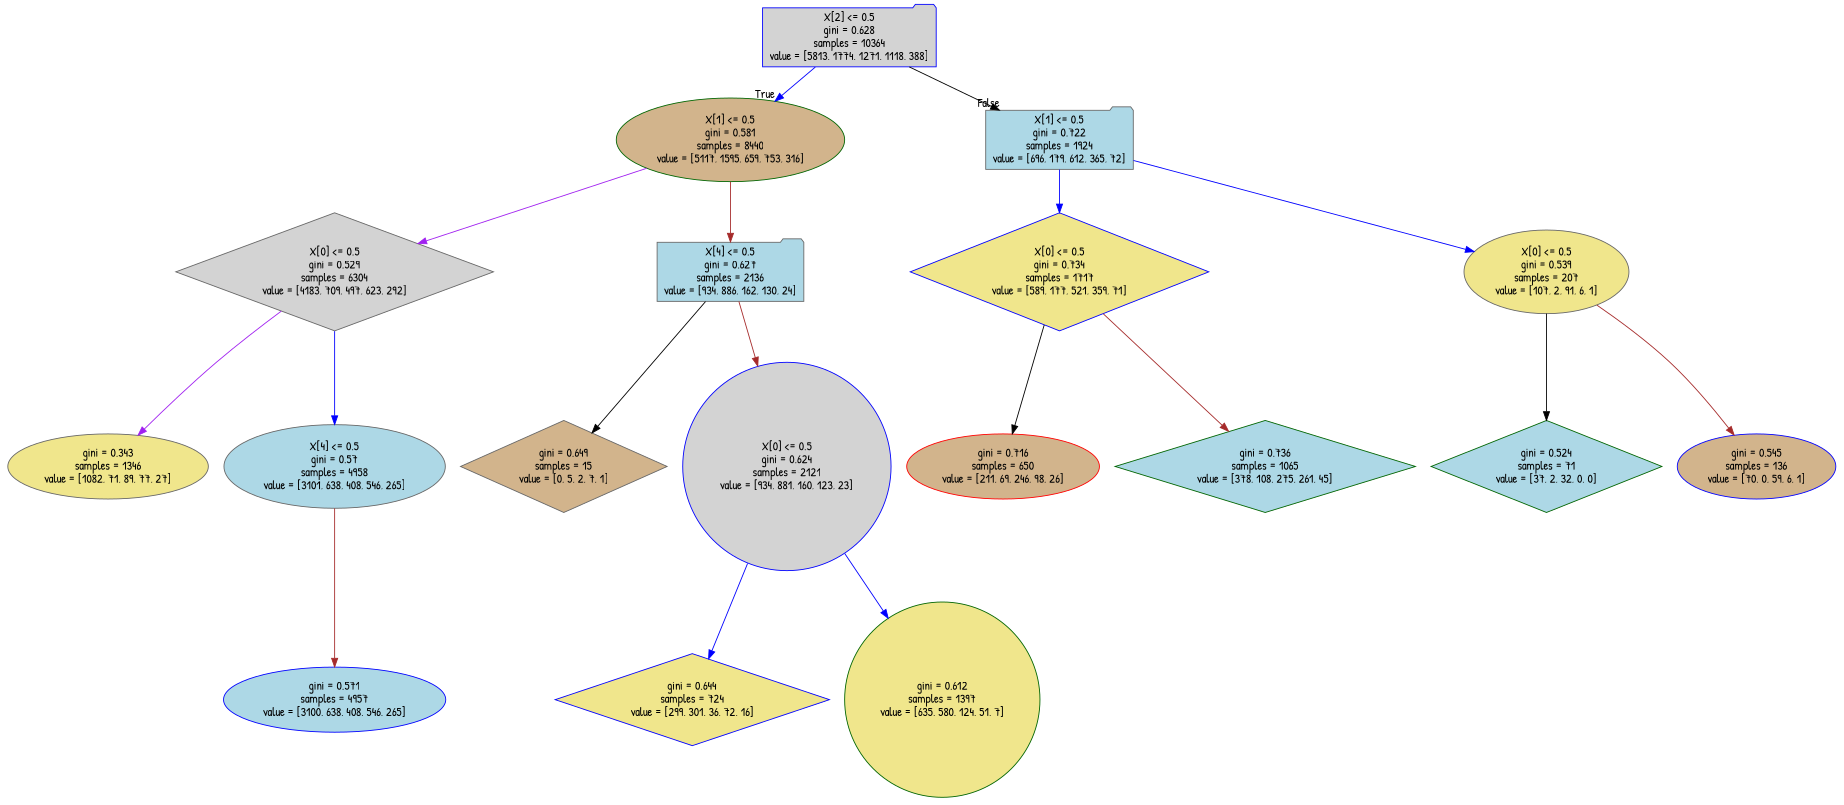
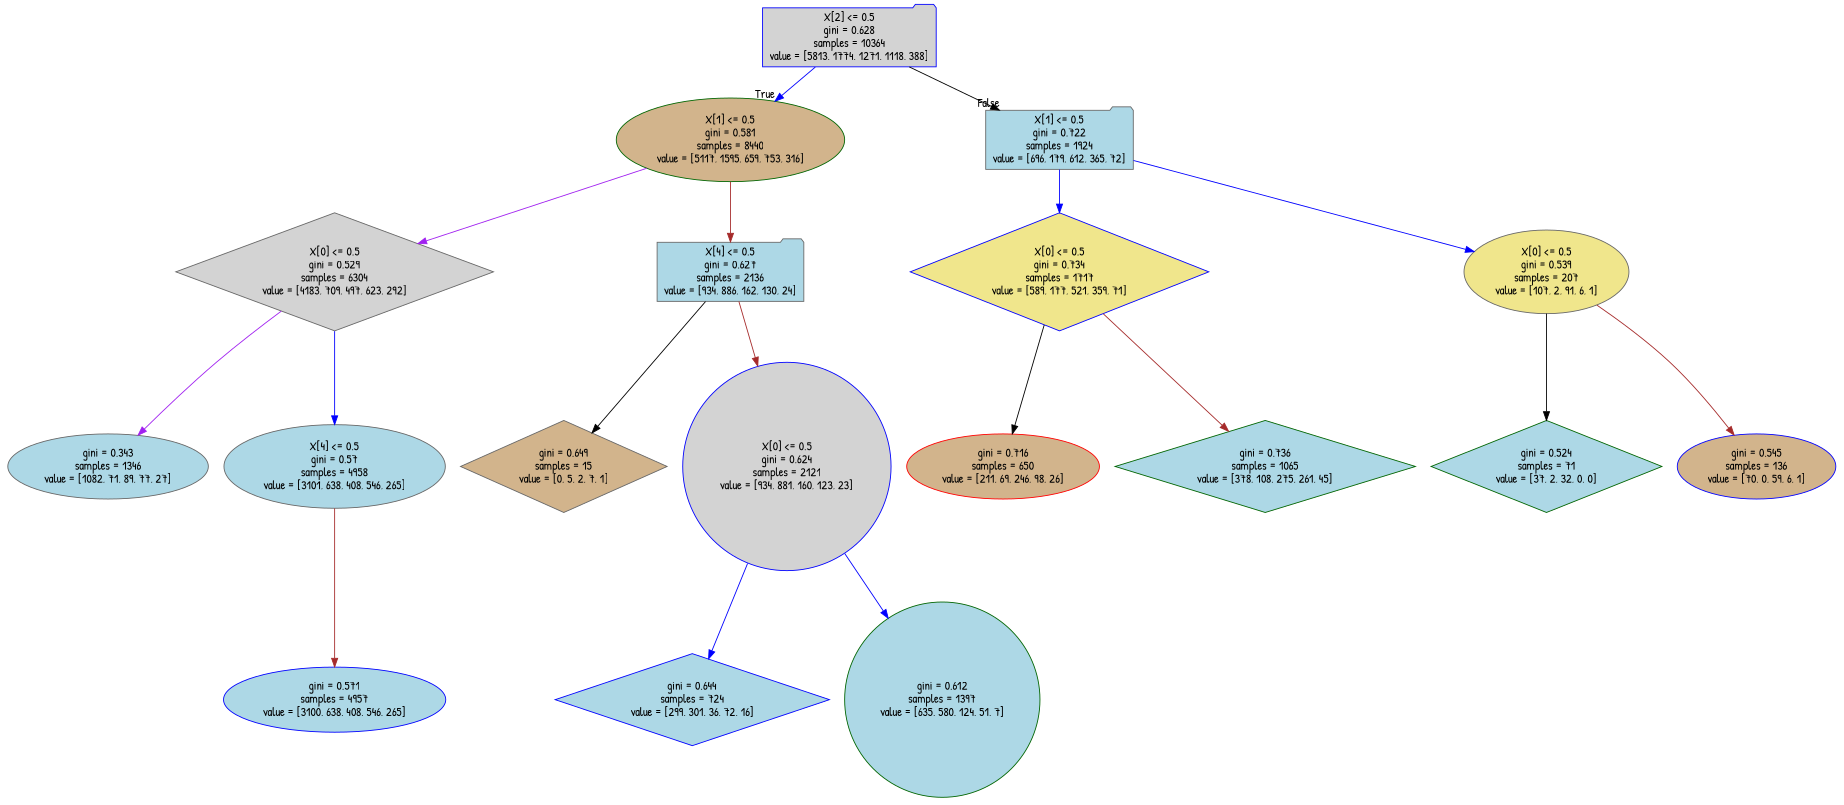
node "gini = 0.343 samples = 1346 value = [1082, 71, 89, 77, 27]": fillcolor khaki -> lightblue
node "gini = 0.644 samples = 724 value = [299, 301, 36, 72, 16]": fillcolor khaki -> lightblue
node "gini = 0.612 samples = 1397 value = [635, 580, 124, 51, 7]": fillcolor khaki -> lightblue
